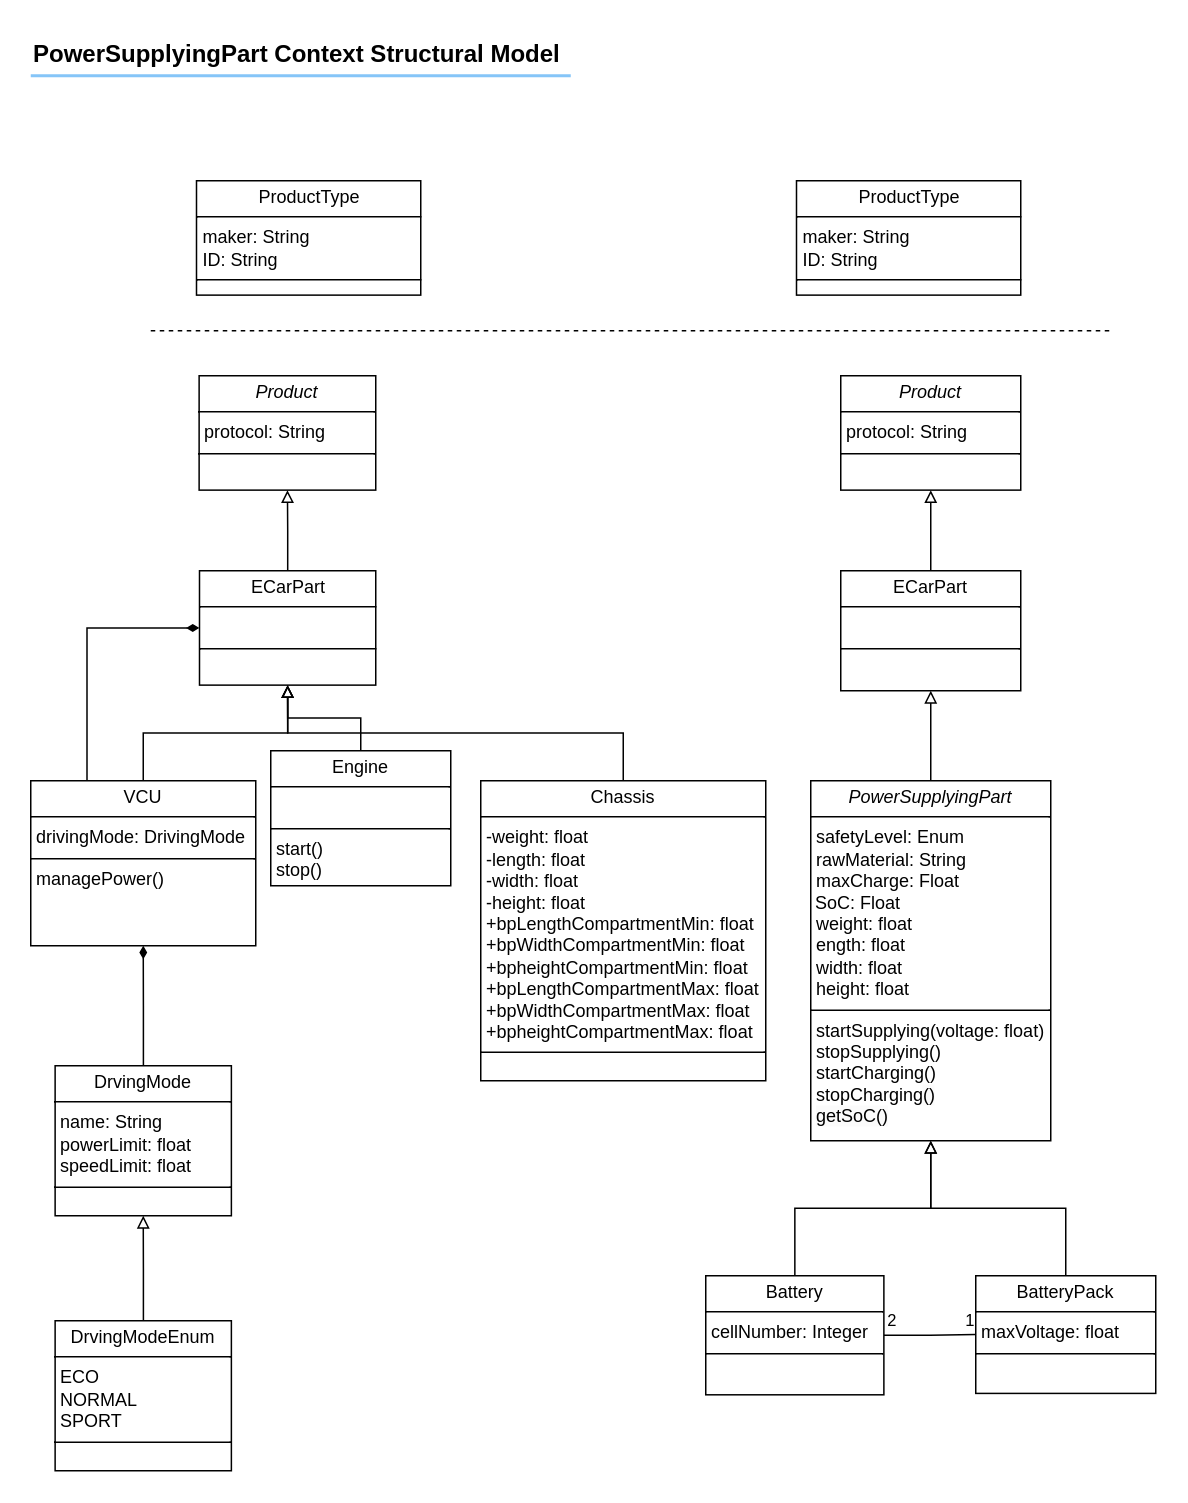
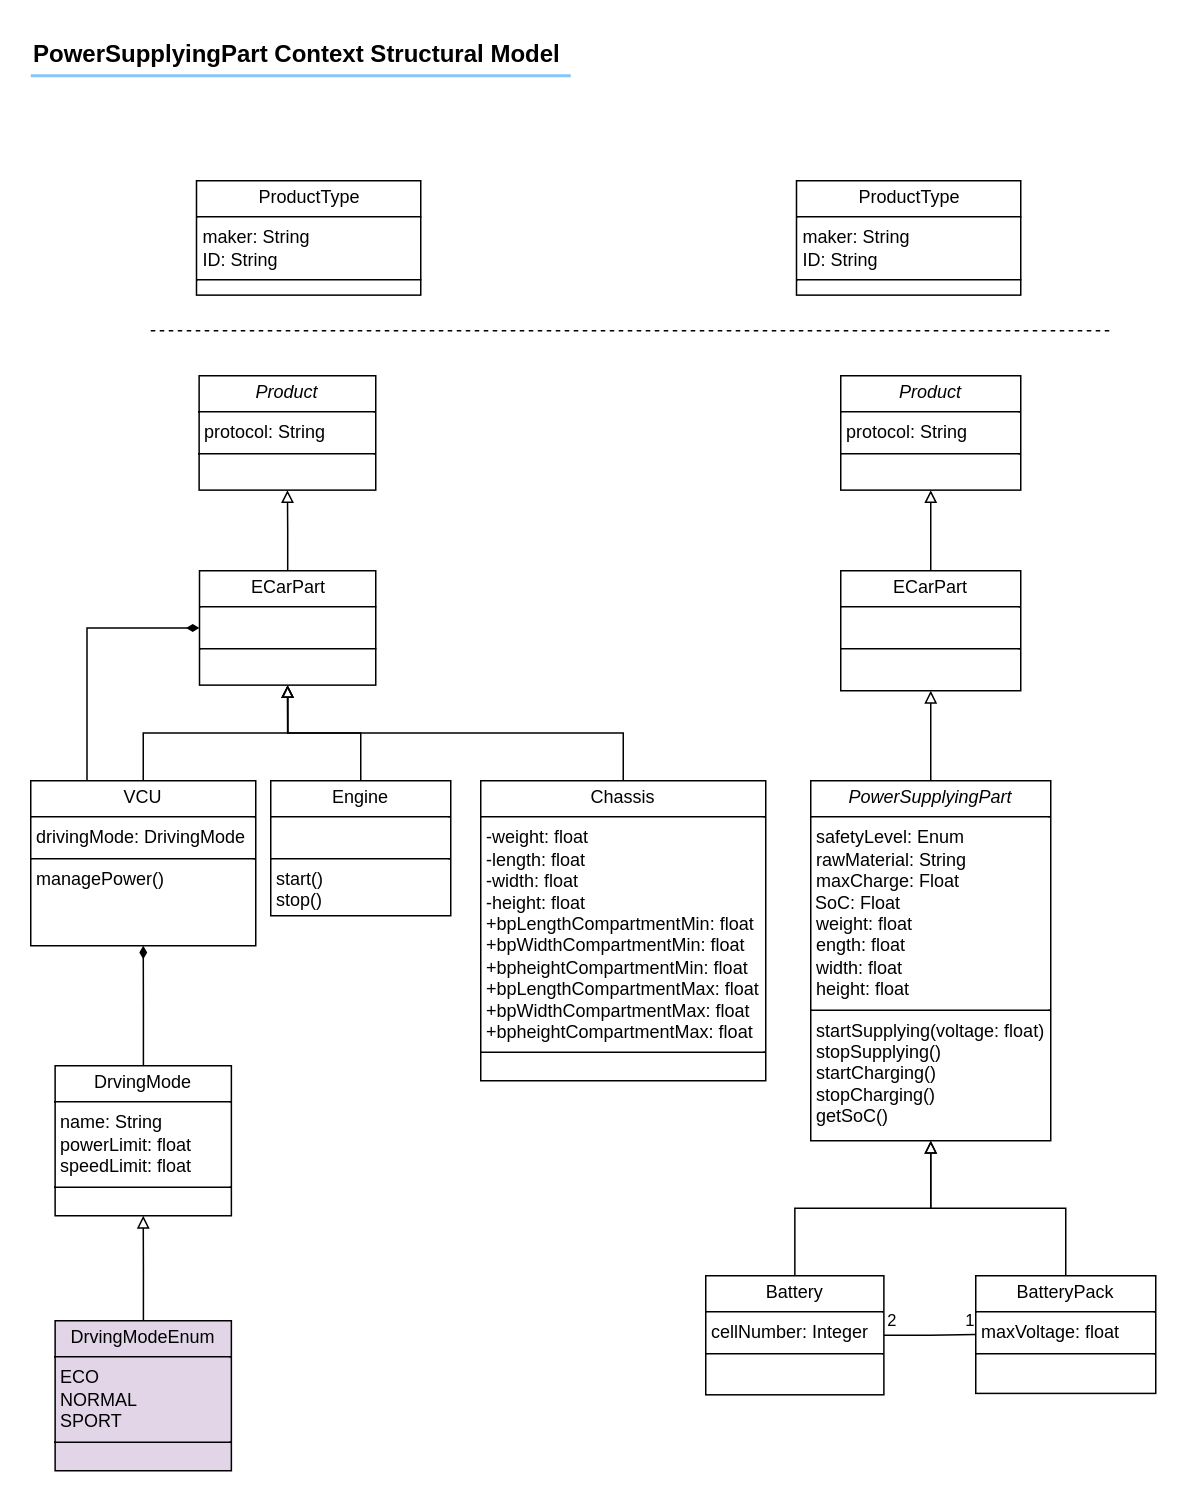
node "Engine start() stop()": moved (361, 818) -> (361, 848)
node "DrvingModeEnum ECO NORMAL SPORT": fillcolor #ffffff -> #e1d5e7
